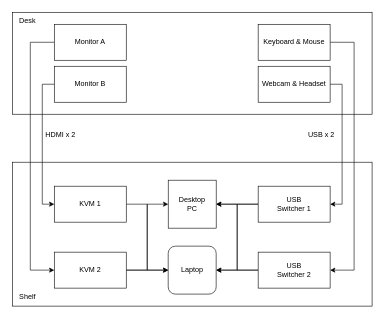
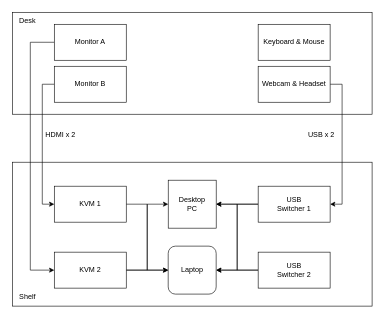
edge "Keyboard & Mouse" -> "USB Switcher 2": removed
